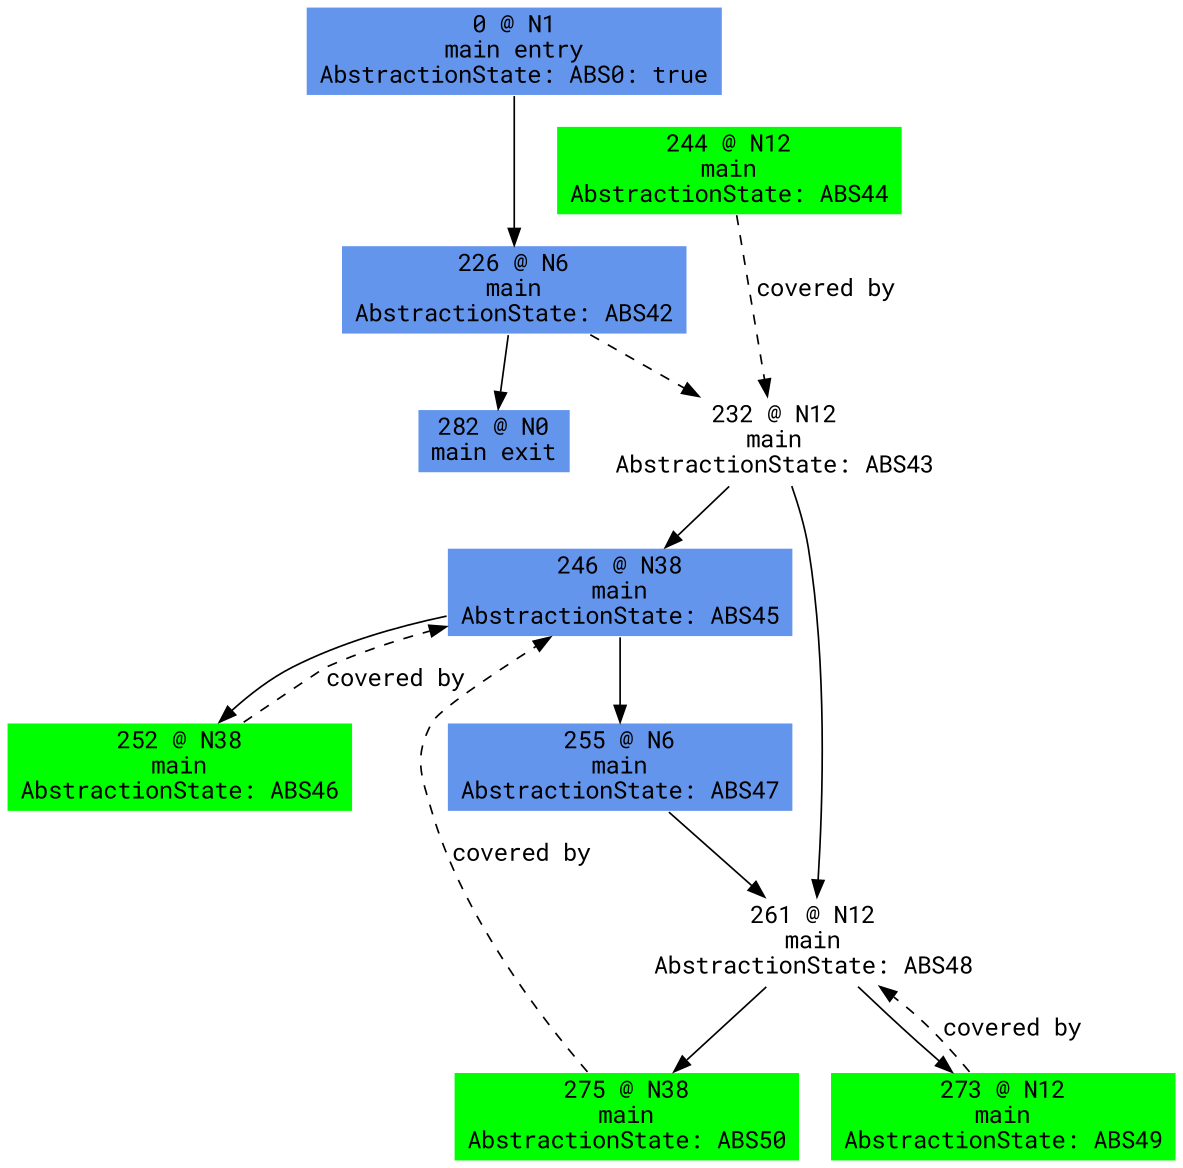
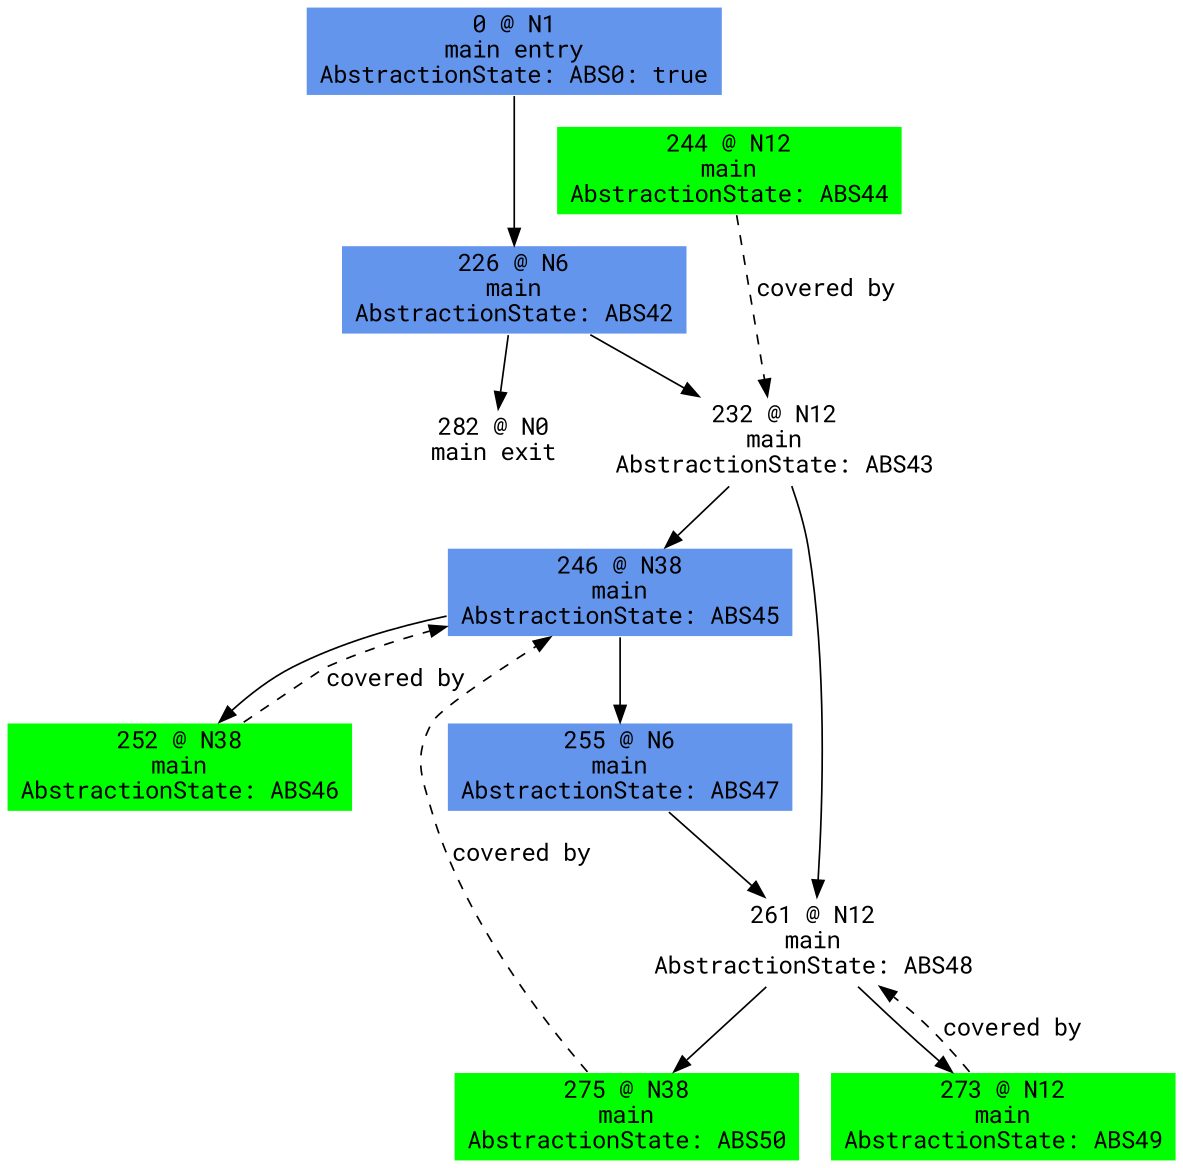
edge "226 @ N6 main AbstractionState: ABS42" -> "232 @ N12 main AbstractionState: ABS43": style dashed -> solid
node "282 @ N0 main exit": fillcolor cornflowerblue -> white
